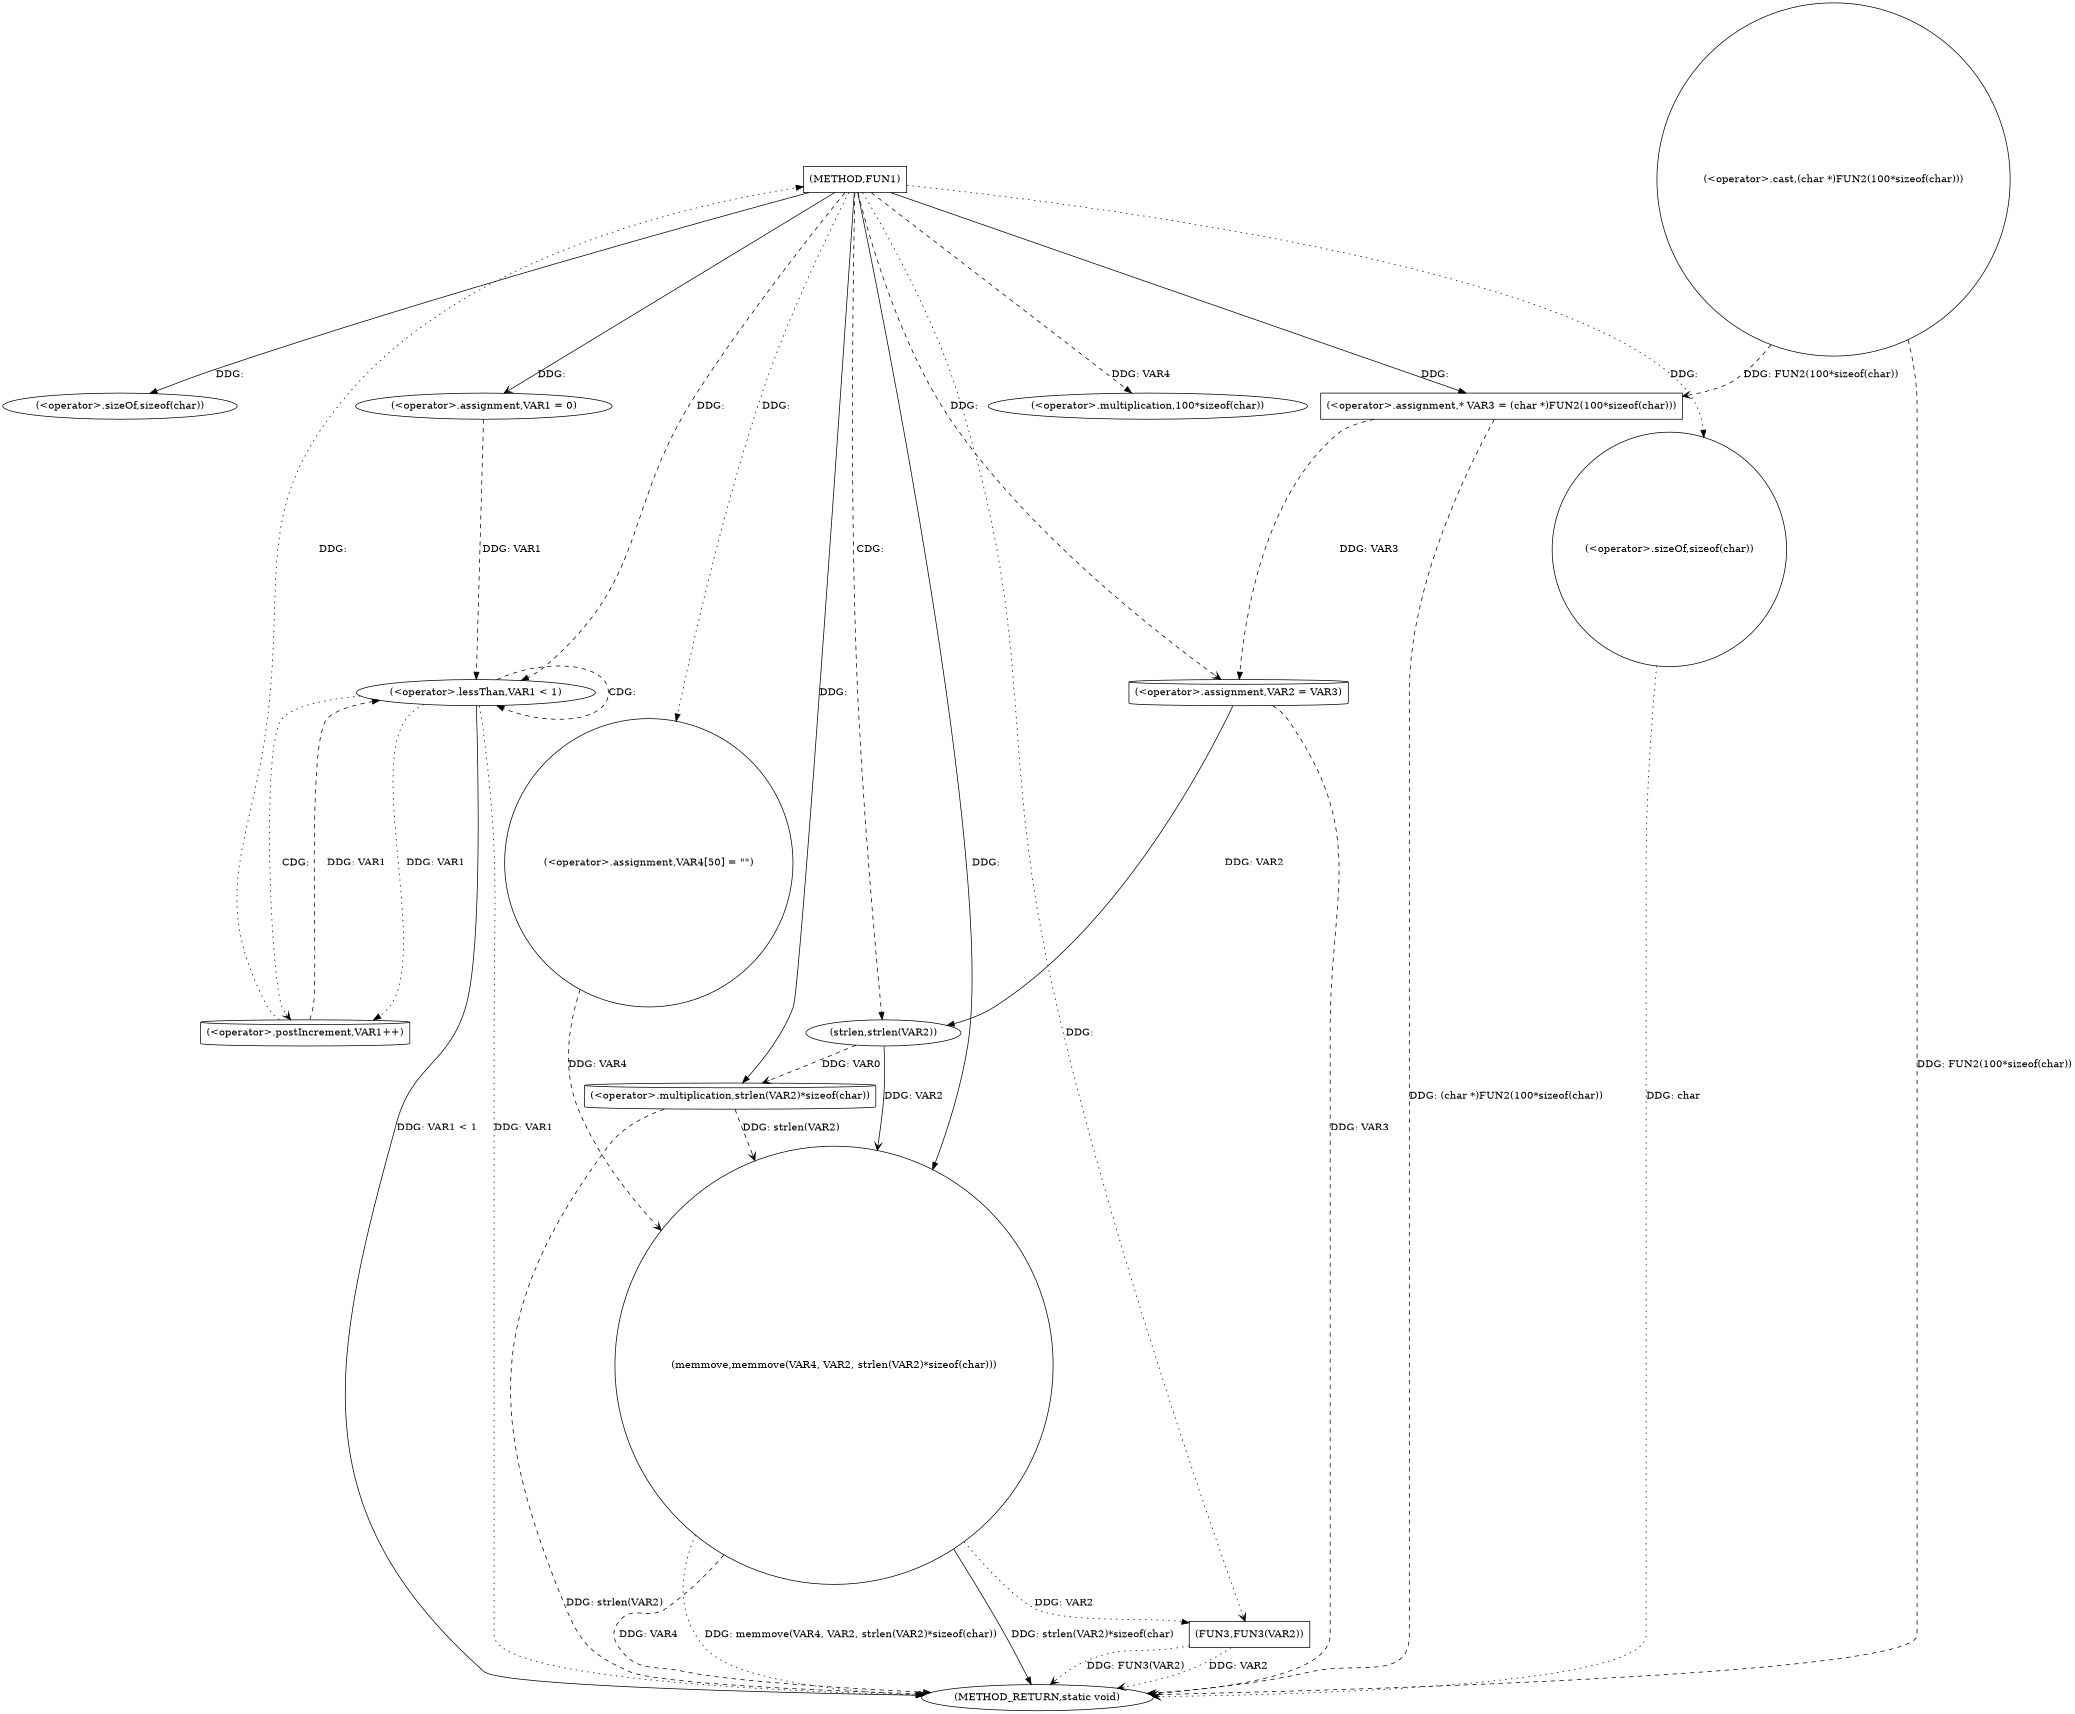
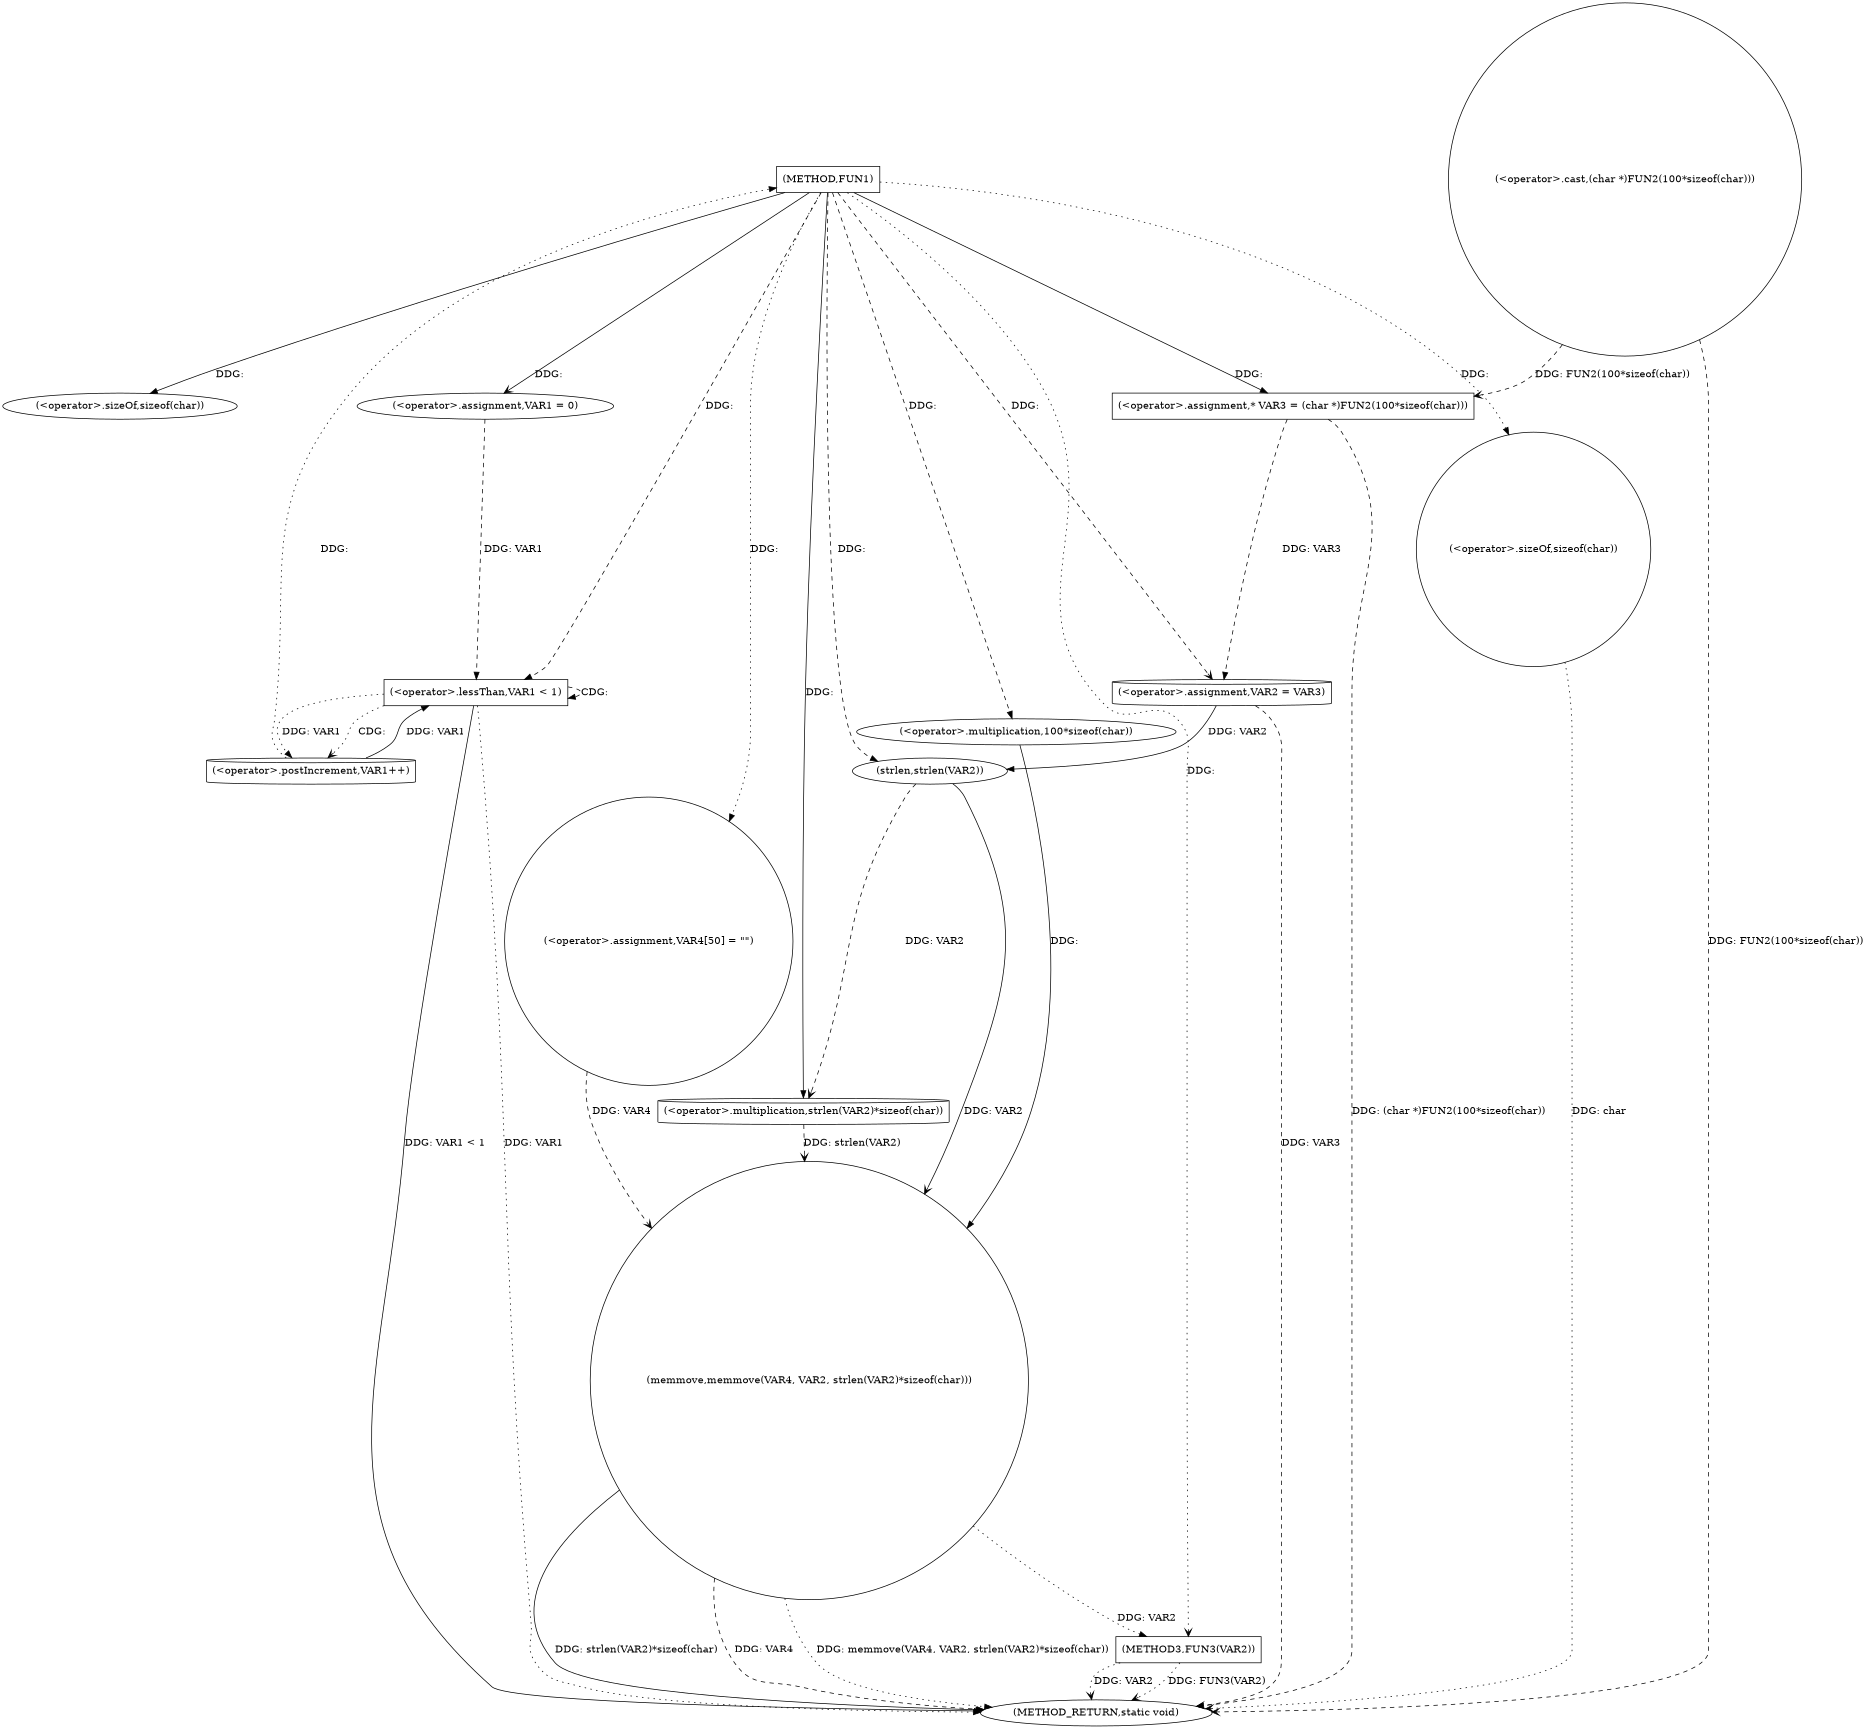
edge "(METHOD,FUN1)" -> "(<operator>.multiplication,100*sizeof(char))": label "DDG: VAR4" -> "DDG: "
edge "(METHOD,FUN1)" -> "(strlen,strlen(VAR2))": label "CDG: " -> "DDG: "
edge "(METHOD,FUN1)" -> "(memmove,memmove(VAR4, VAR2, strlen(VAR2)*sizeof(char)))": now "(<operator>.multiplication,100*sizeof(char))" -> "(memmove,memmove(VAR4, VAR2, strlen(VAR2)*sizeof(char)))"
node "(<operator>.lessThan,VAR1 < 1)": shape ellipse -> box
edge "(<operator>.postIncrement,VAR1++)" -> "(<operator>.lessThan,VAR1 < 1)": style dashed -> solid
edge "(strlen,strlen(VAR2))" -> "(<operator>.multiplication,strlen(VAR2)*sizeof(char))": label "DDG: VAR0" -> "DDG: VAR2"
edge "(<operator>.multiplication,strlen(VAR2)*sizeof(char))" -> "(METHOD_RETURN,static void)": removed, label "DDG: strlen(VAR2)"
node "(FUN3,FUN3(VAR2))": label "(FUN3,FUN3(VAR2))" -> "(METHOD3,FUN3(VAR2))"
